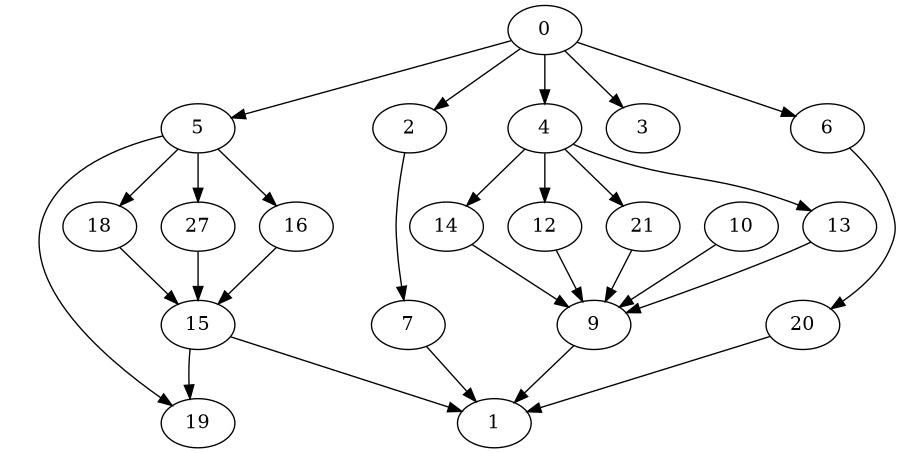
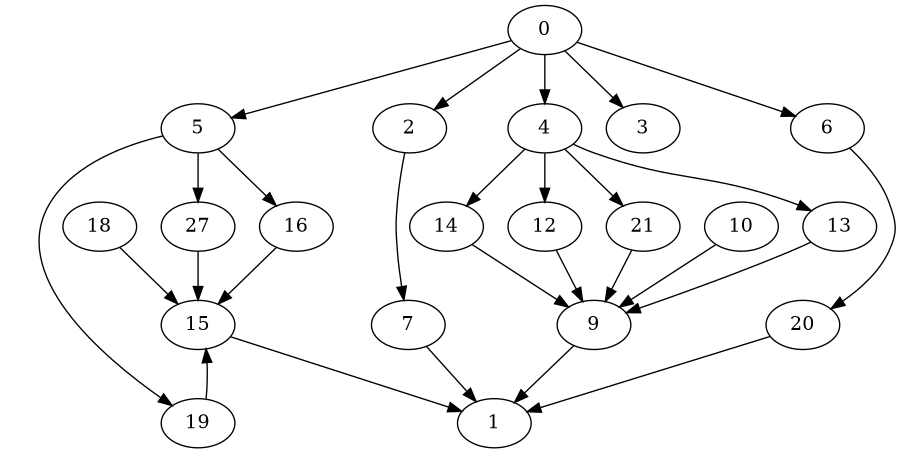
edge "5" -> "18": removed
edge "15" -> "19": reversed
